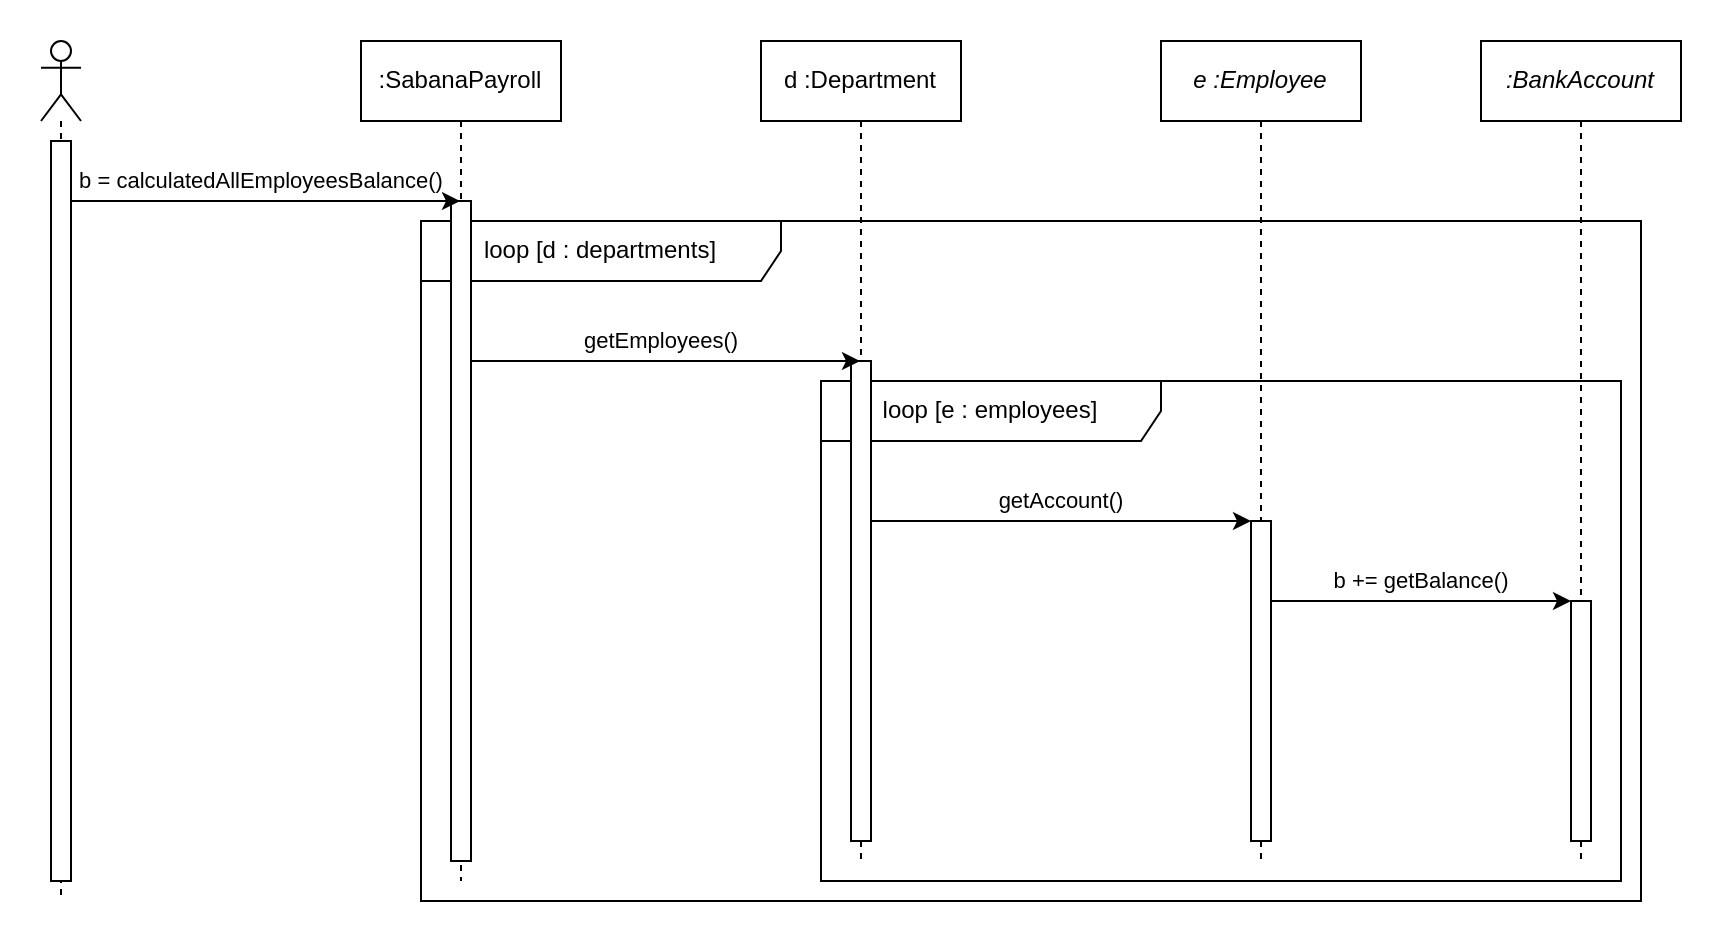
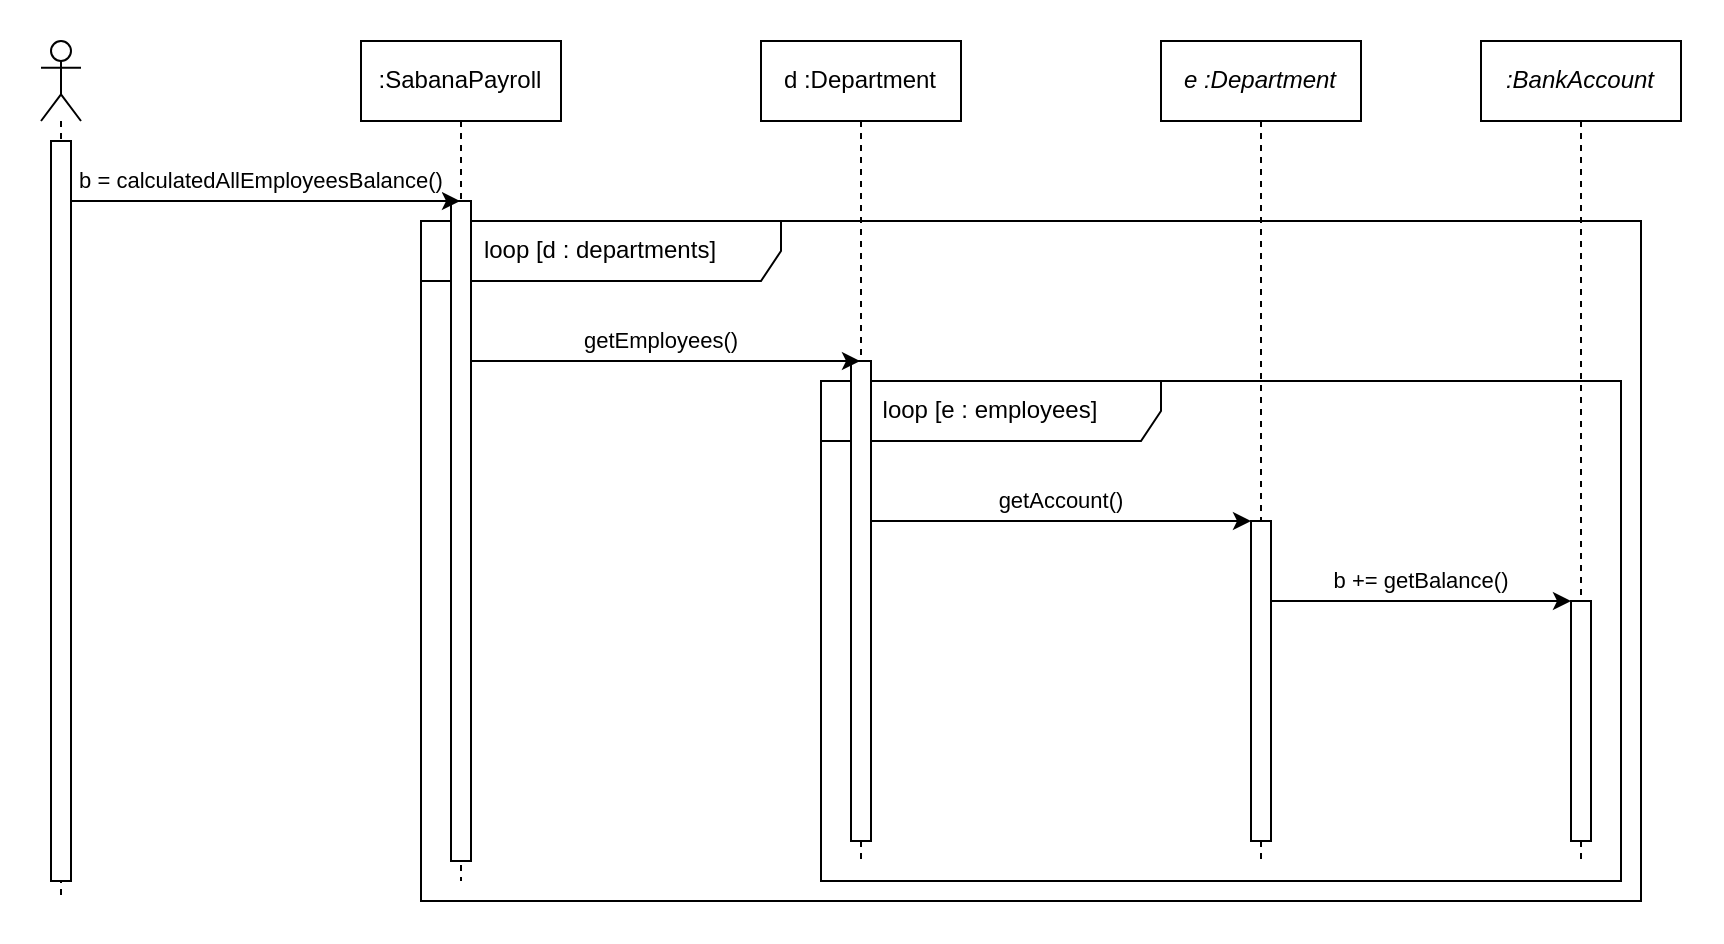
node "e :Employee": label "e :Employee" -> "e :Department"
